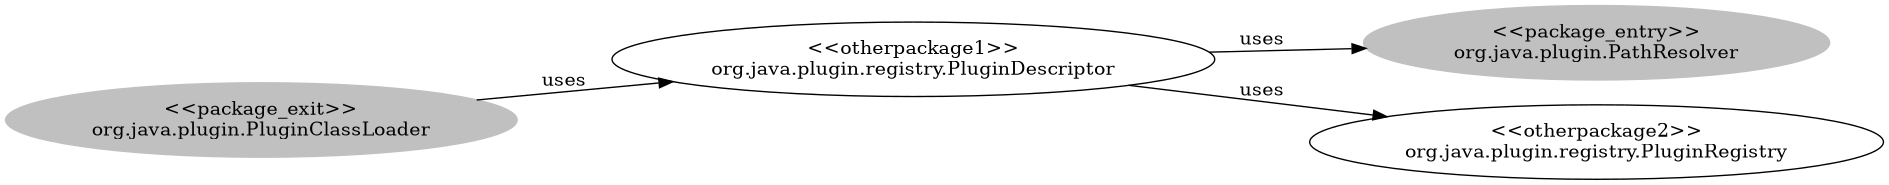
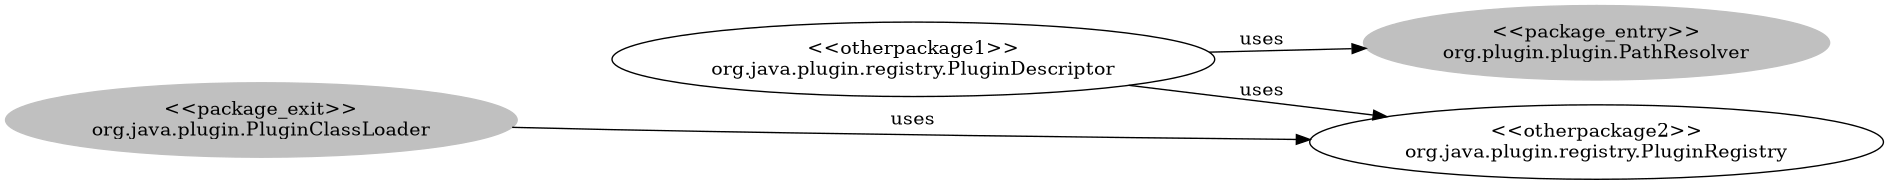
node "<<package_entry>> org.java.plugin.PathResolver": label "<<package_entry>> org.java.plugin.PathResolver" -> "<<package_entry>> org.plugin.plugin.PathResolver"
edge "<<package_exit>> org.java.plugin.PluginClassLoader" -> "<<otherpackage1>> org.java.plugin.registry.PluginDescriptor": now "<<package_exit>> org.java.plugin.PluginClassLoader" -> "<<otherpackage2>> org.java.plugin.registry.PluginRegistry"
